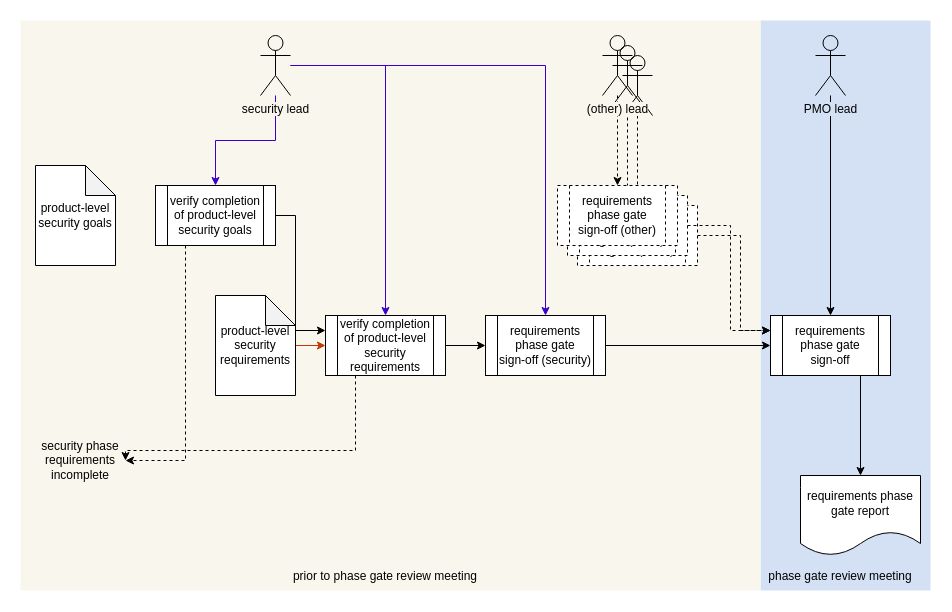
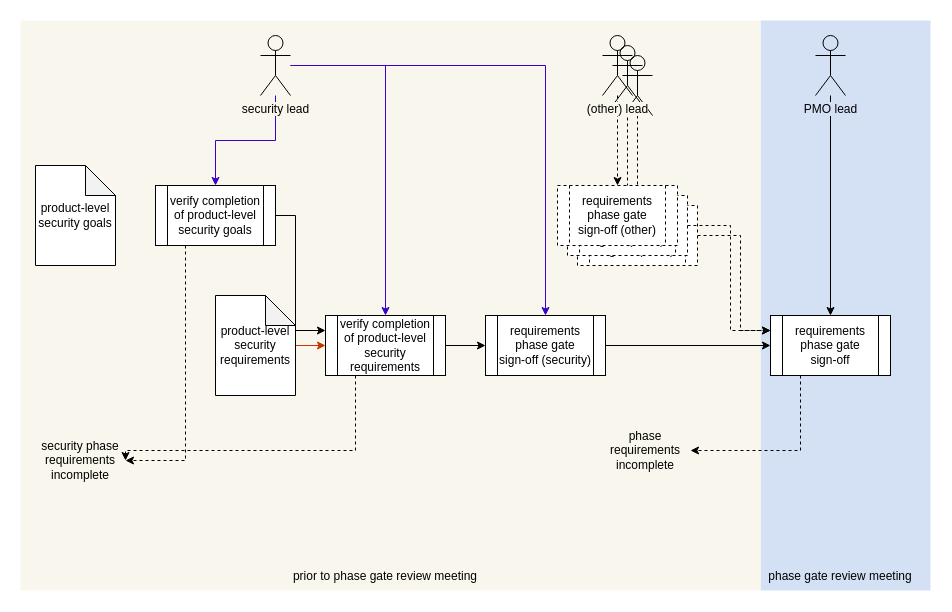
edge "requirements phase gate sign-off" -> "requirements phase gate report": removed
node "phase requirements incomplete": added
edge "requirements phase gate sign-off" -> "phase requirements incomplete": added
node "requirements phase gate report": removed
